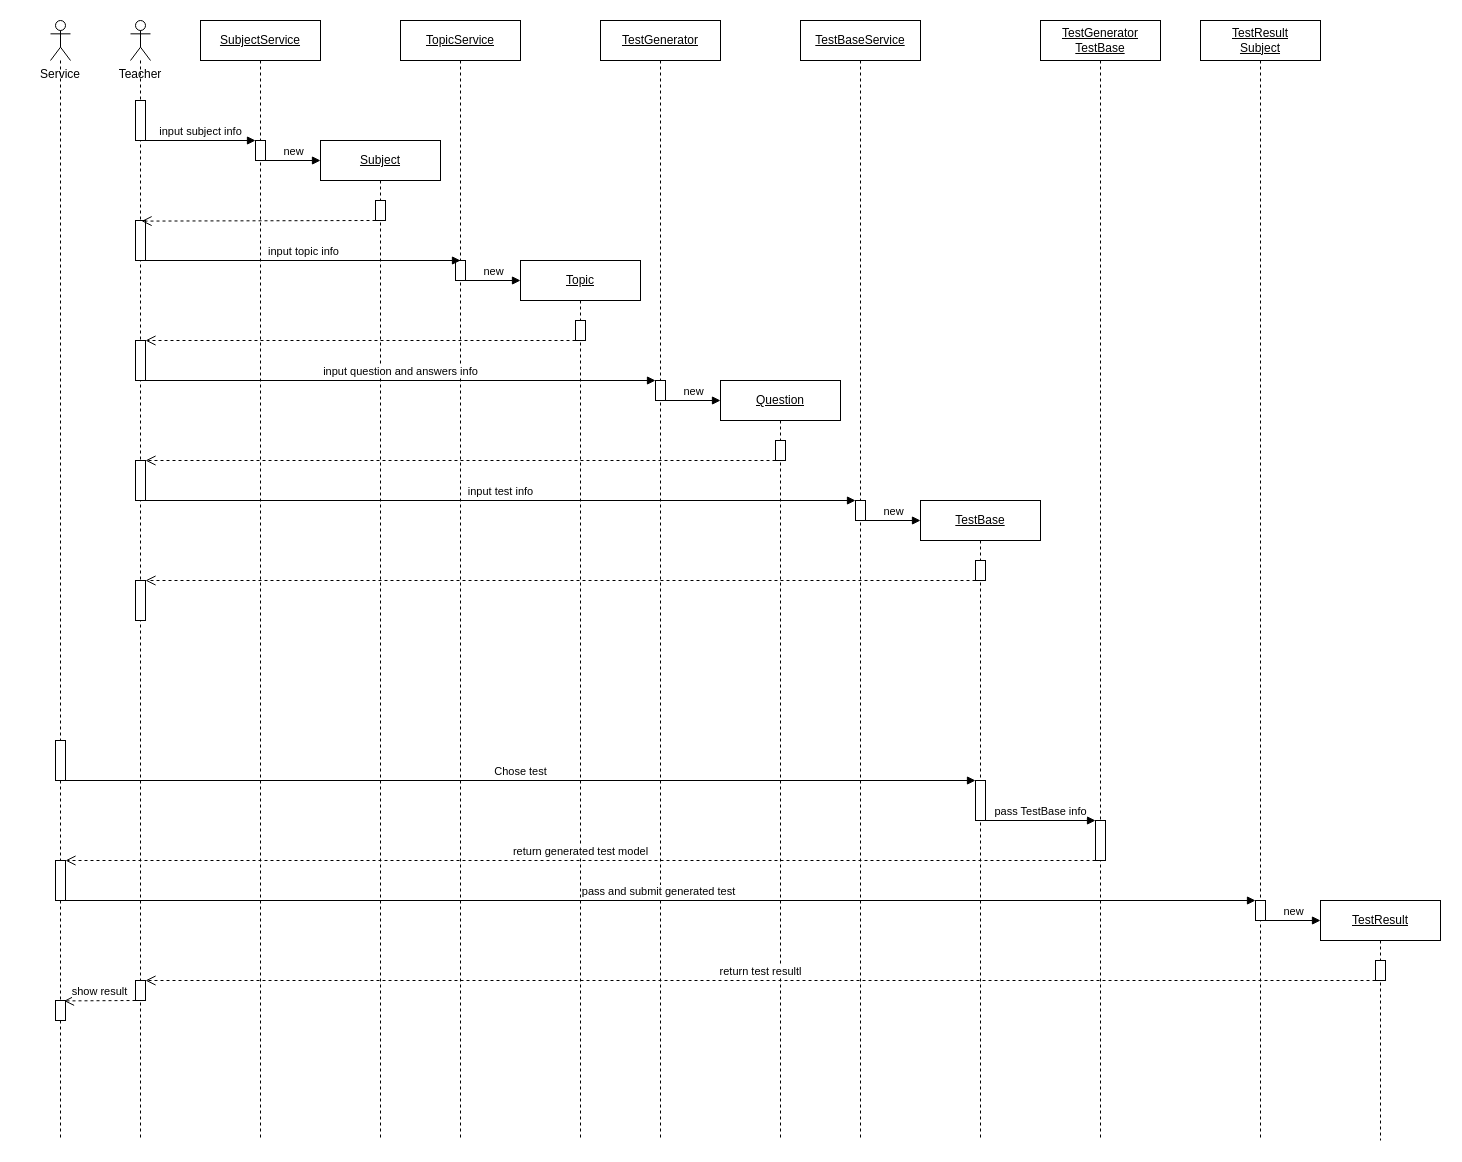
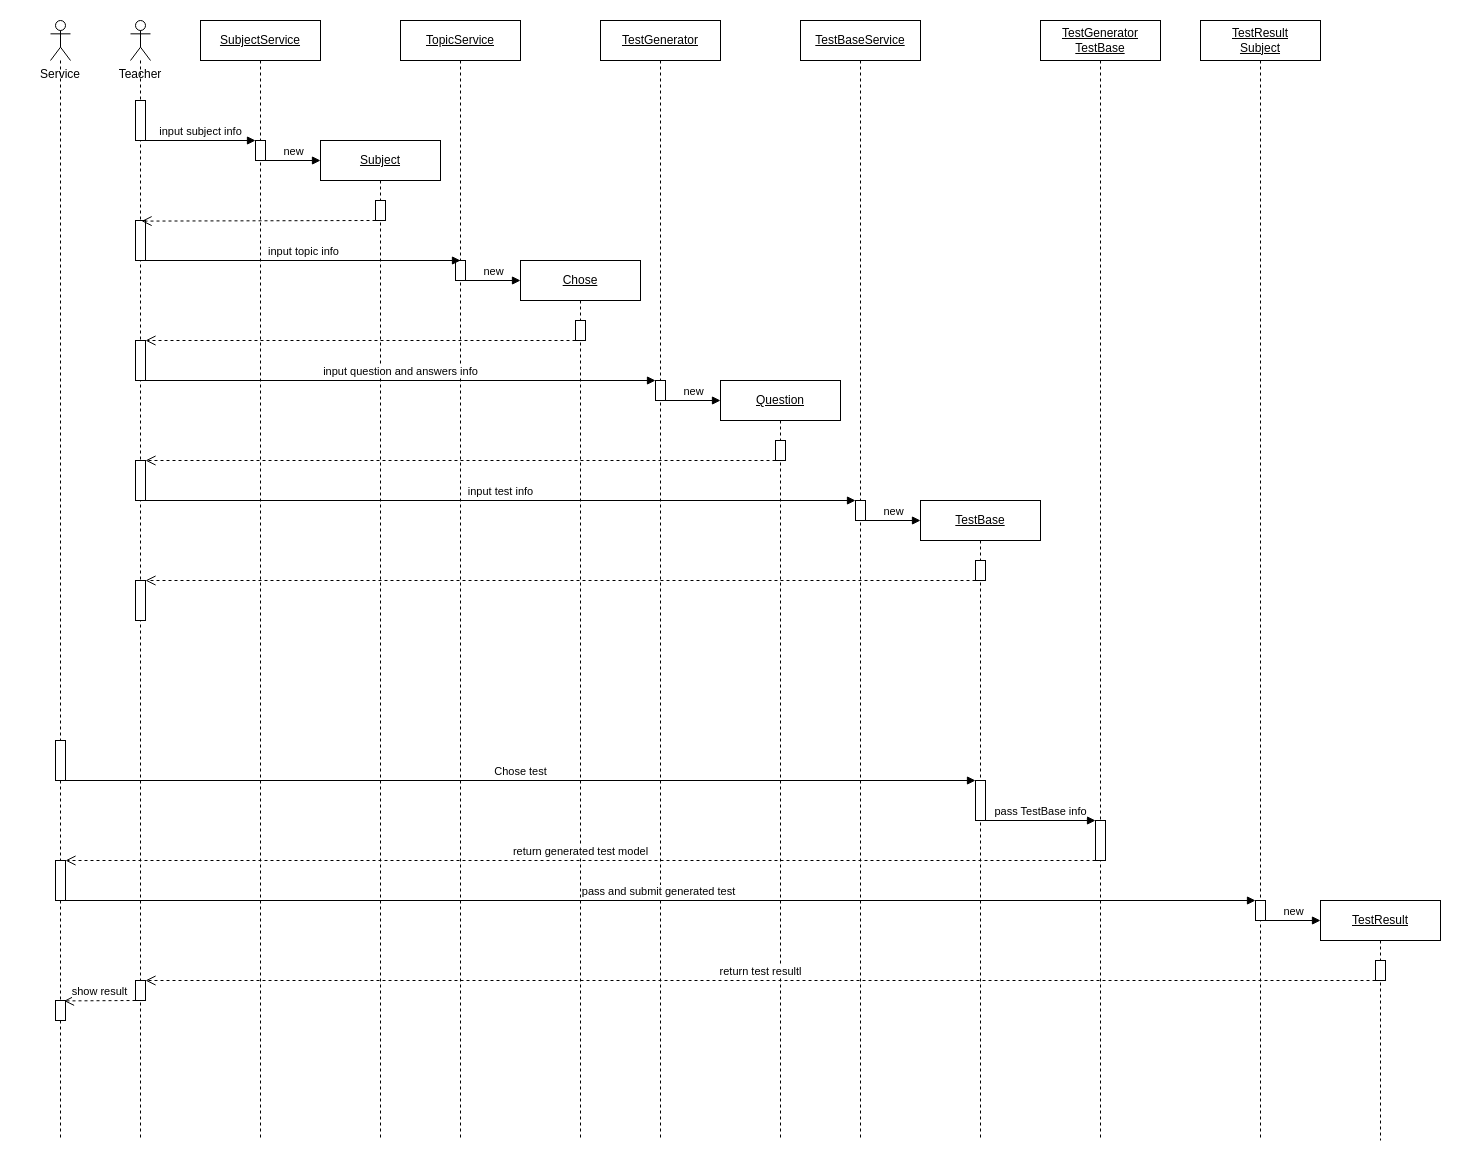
node "Topic": label "Topic" -> "Chose"
